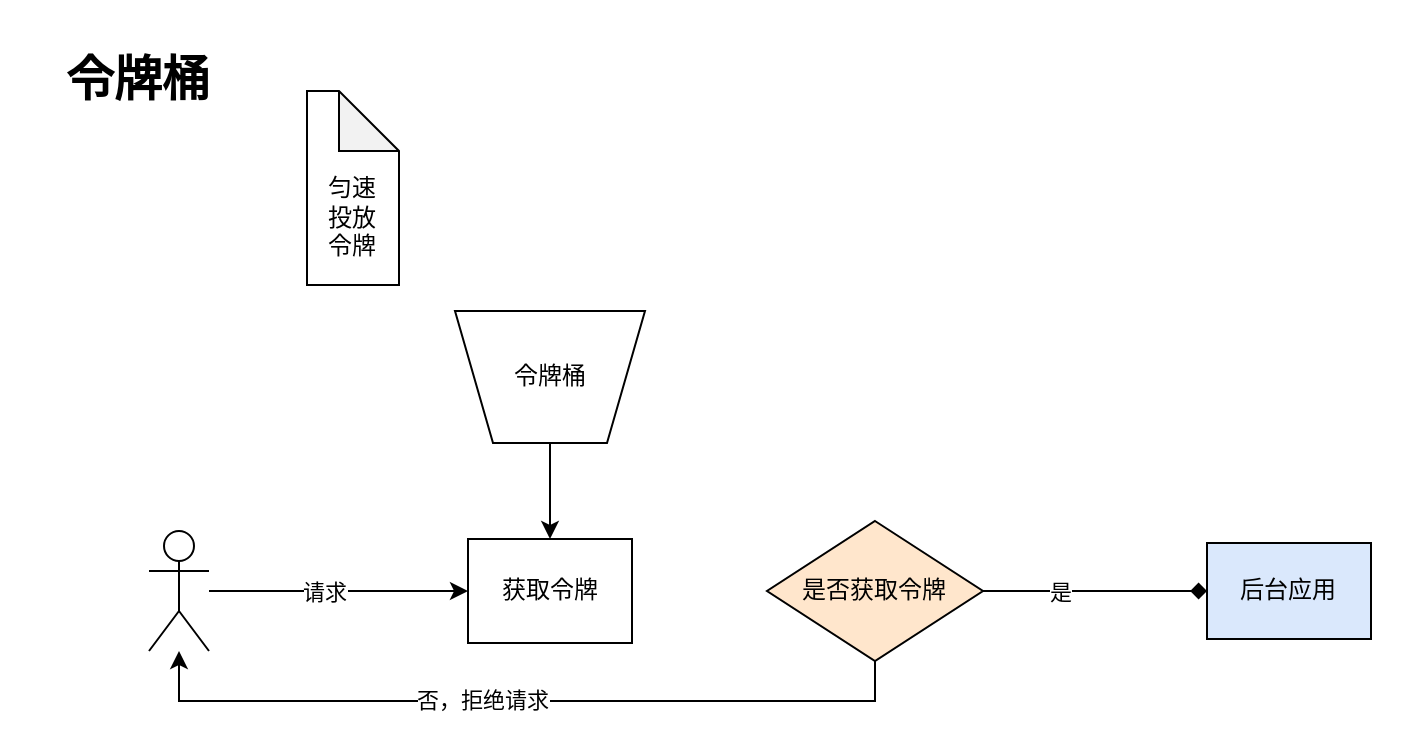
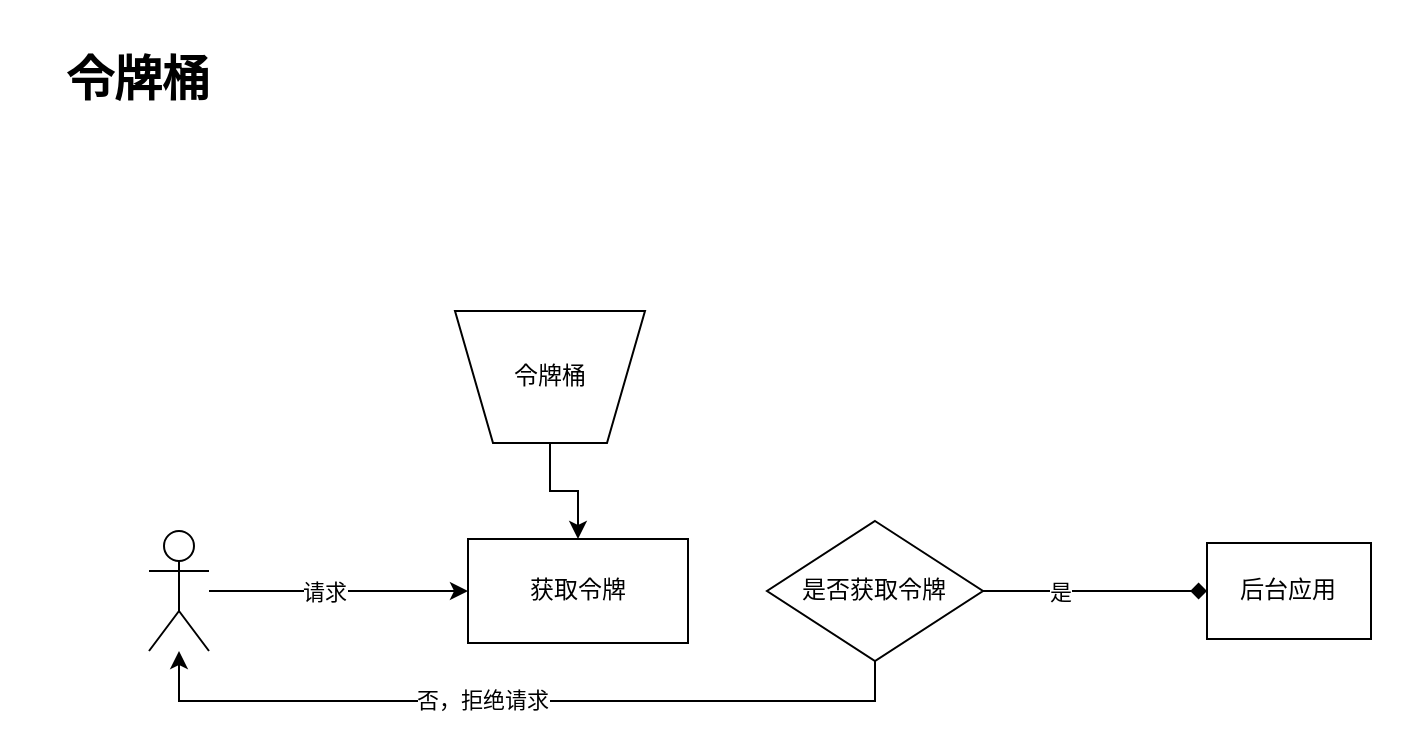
node "匀速 投放 令牌": removed
node "获取令牌": size 164x104 -> 220x104
node "是否获取令牌": fillcolor #ffe6cc -> #ffffff
node "后台应用": fillcolor #dae8fc -> #ffffff
